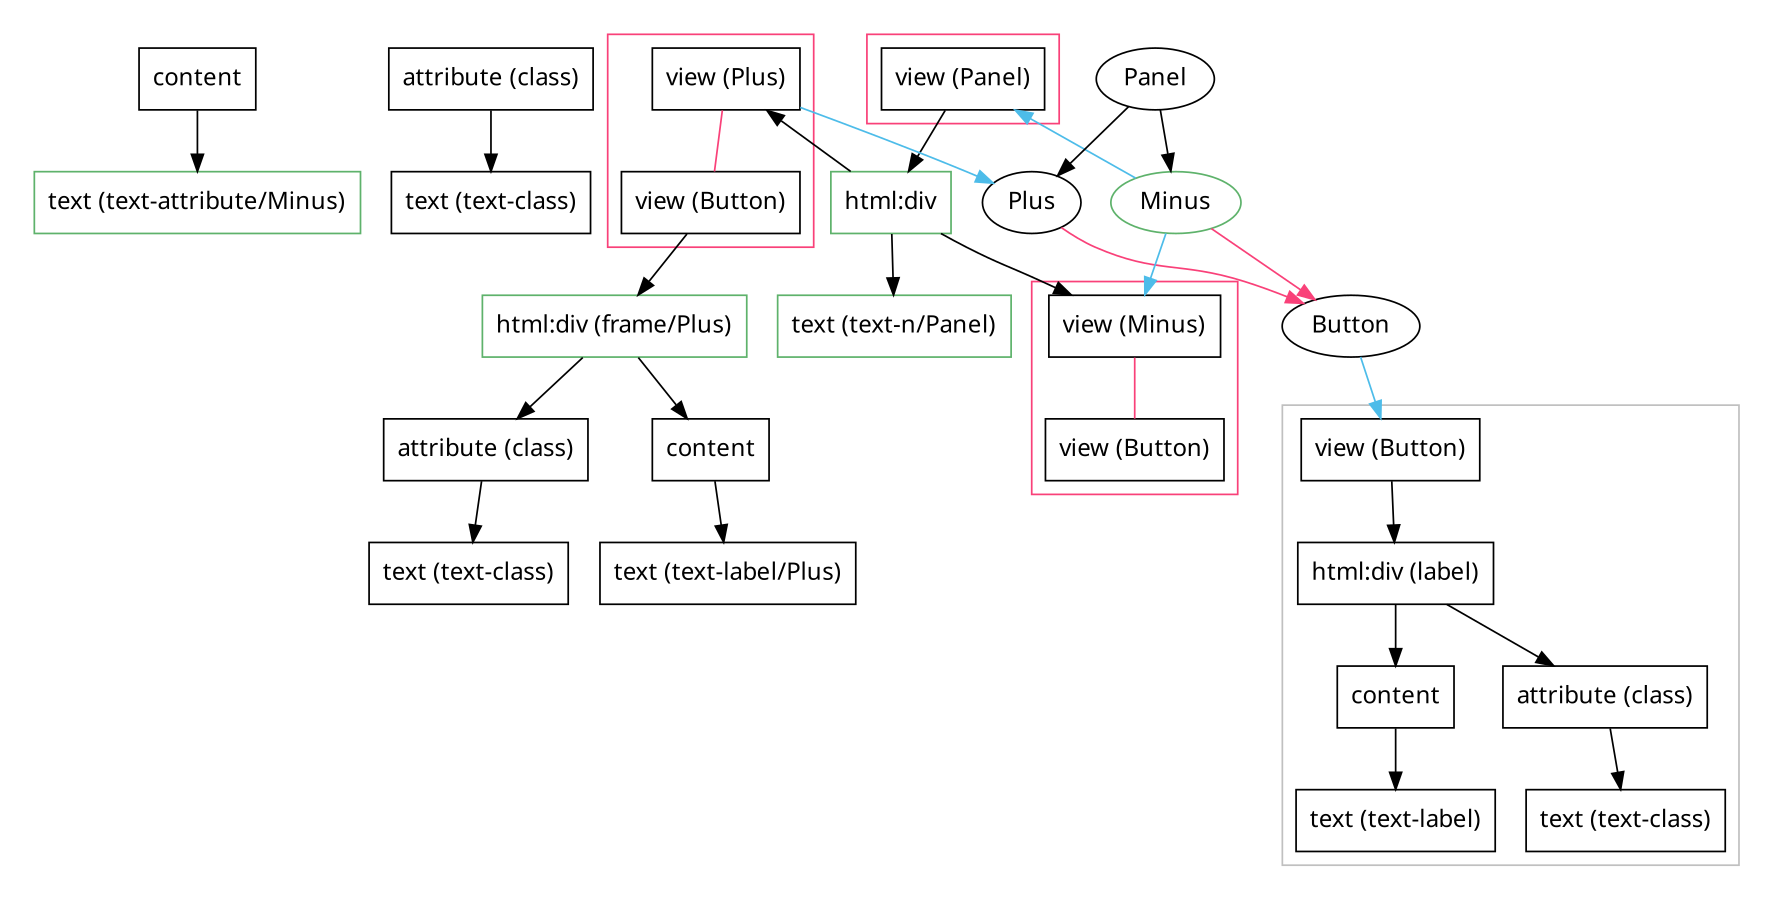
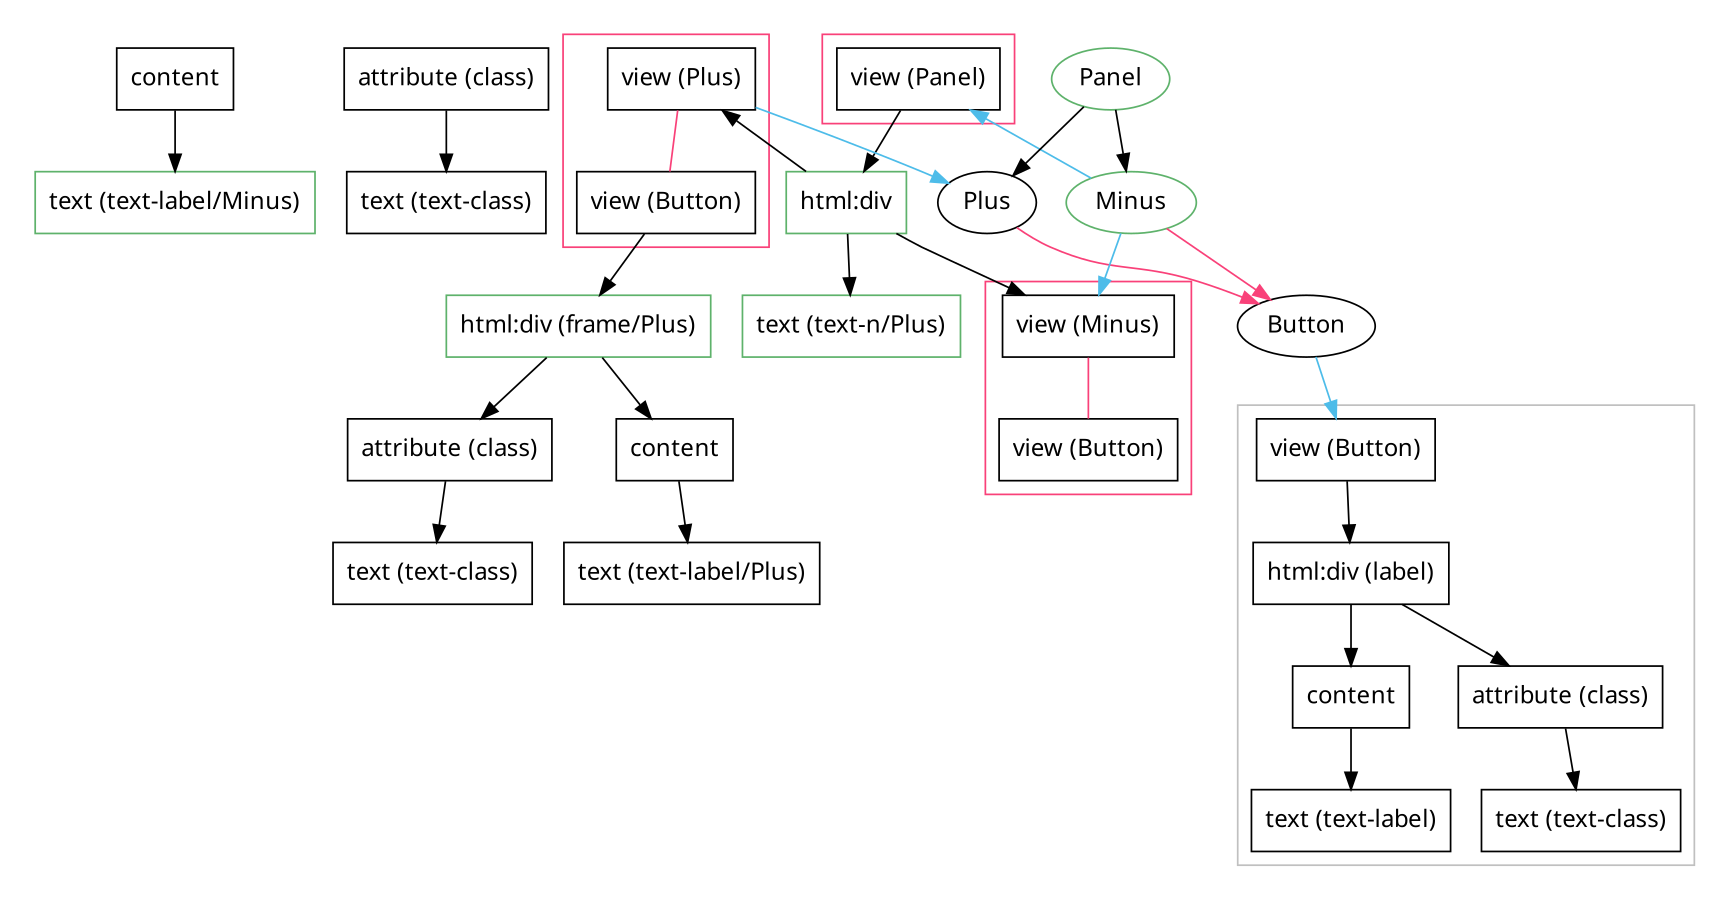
node "Panel": color black -> #5eb26b
node "text (text-attribute/Minus)": label "text (text-attribute/Minus)" -> "text (text-label/Minus)"
node "text (text-n/Panel)": label "text (text-n/Panel)" -> "text (text-n/Plus)"
